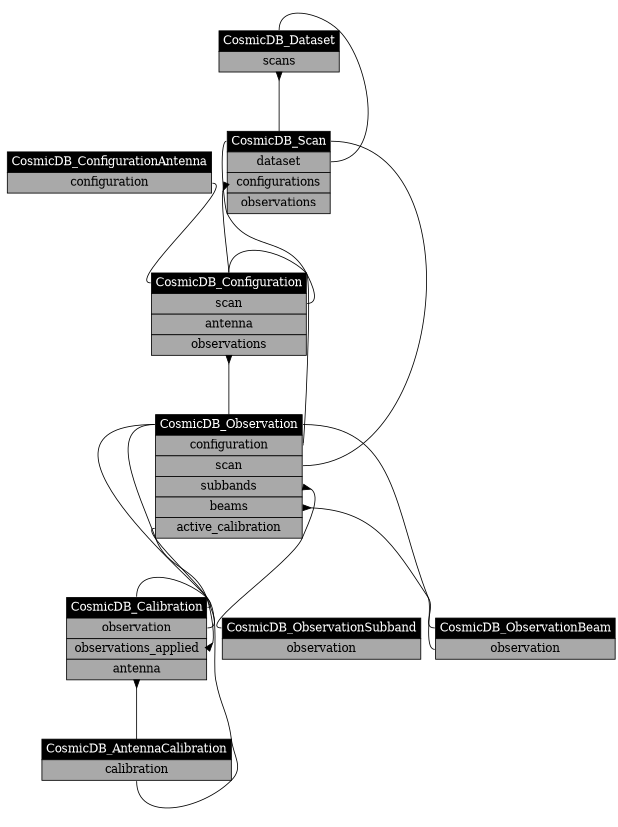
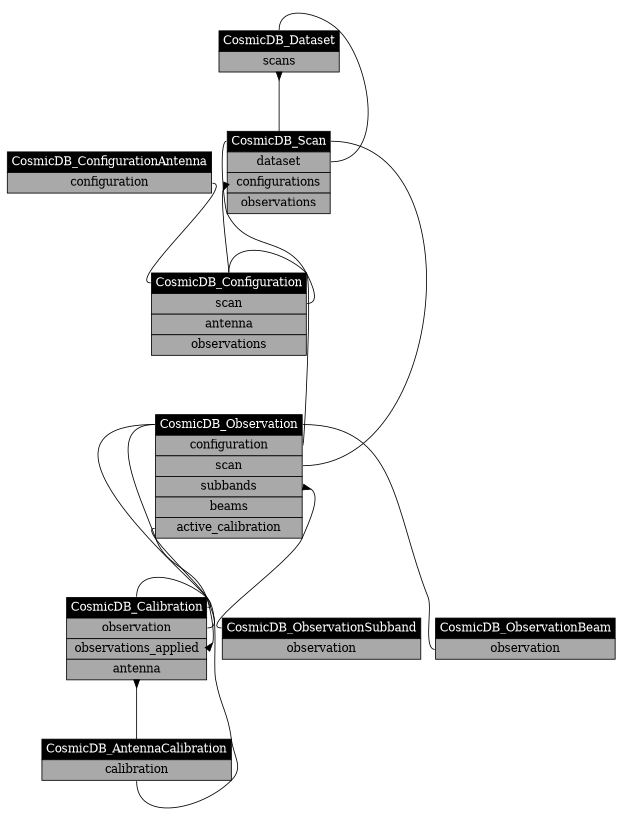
edge "CosmicDB_Observation" -> "CosmicDB_Configuration": removed
edge "CosmicDB_ObservationBeam" -> "CosmicDB_Observation": removed
